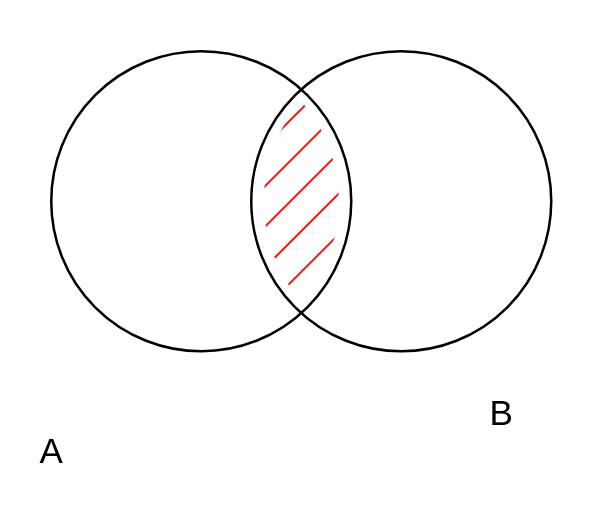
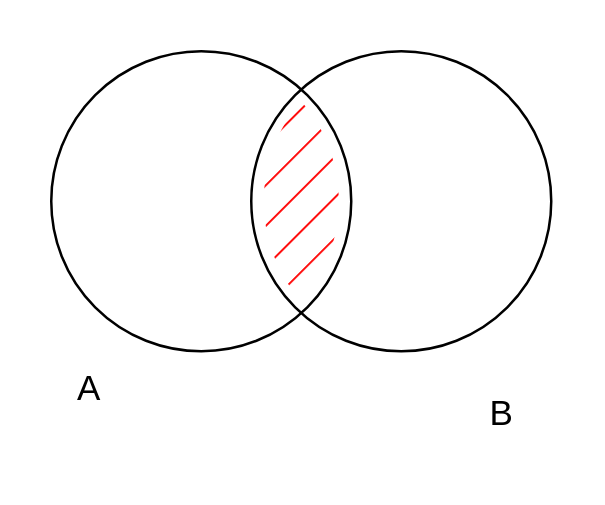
node "A": moved (51, 451) -> (89, 389)
